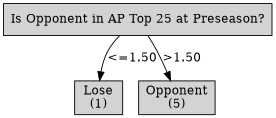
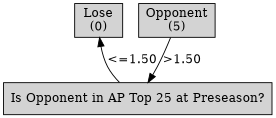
edge "Is Opponent in AP Top 25 at Preseason?" -> "Opponent (5)": reversed
node "Lose (1)": label "Lose (1)" -> "Lose (0)"
